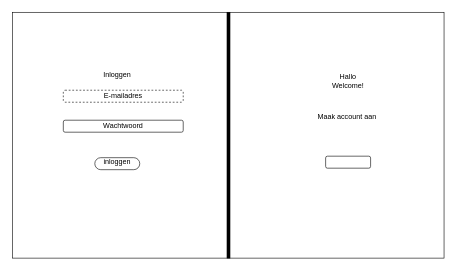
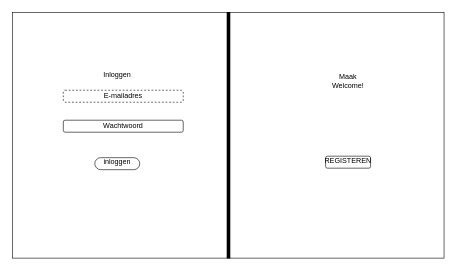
node "Hallo Welcome!": label "Hallo Welcome!" -> "Maak Welcome!"
node "Maak account aan": removed
node "REGISTEREN": added
